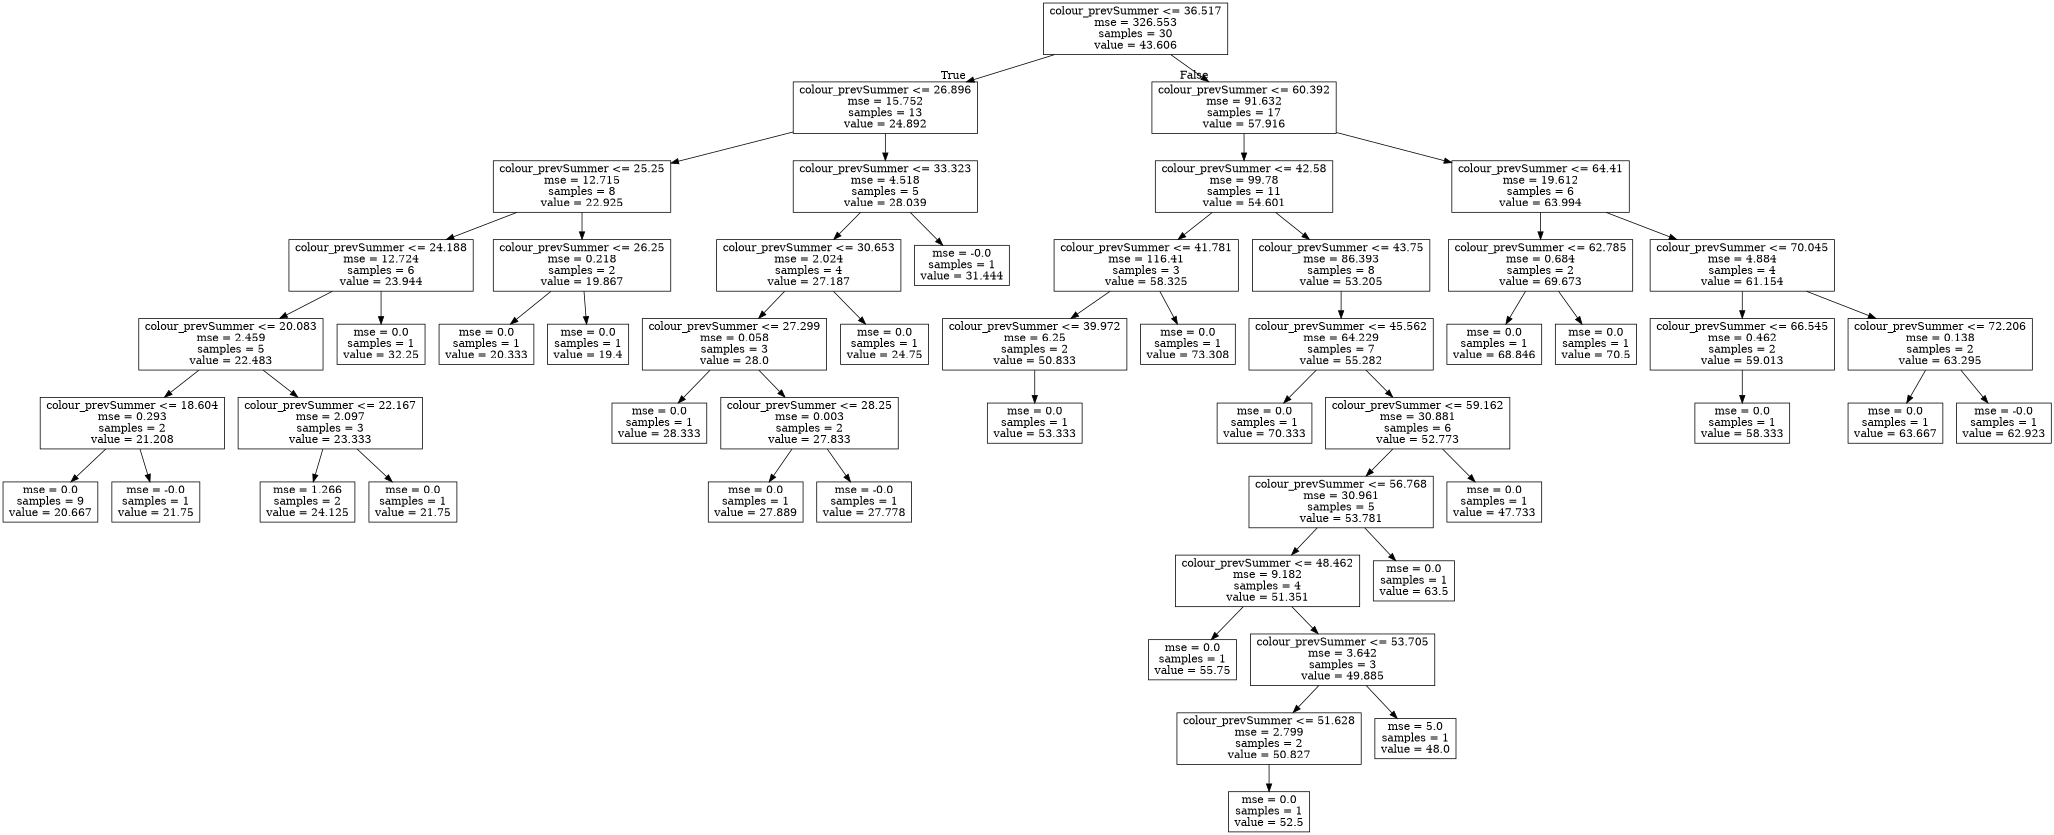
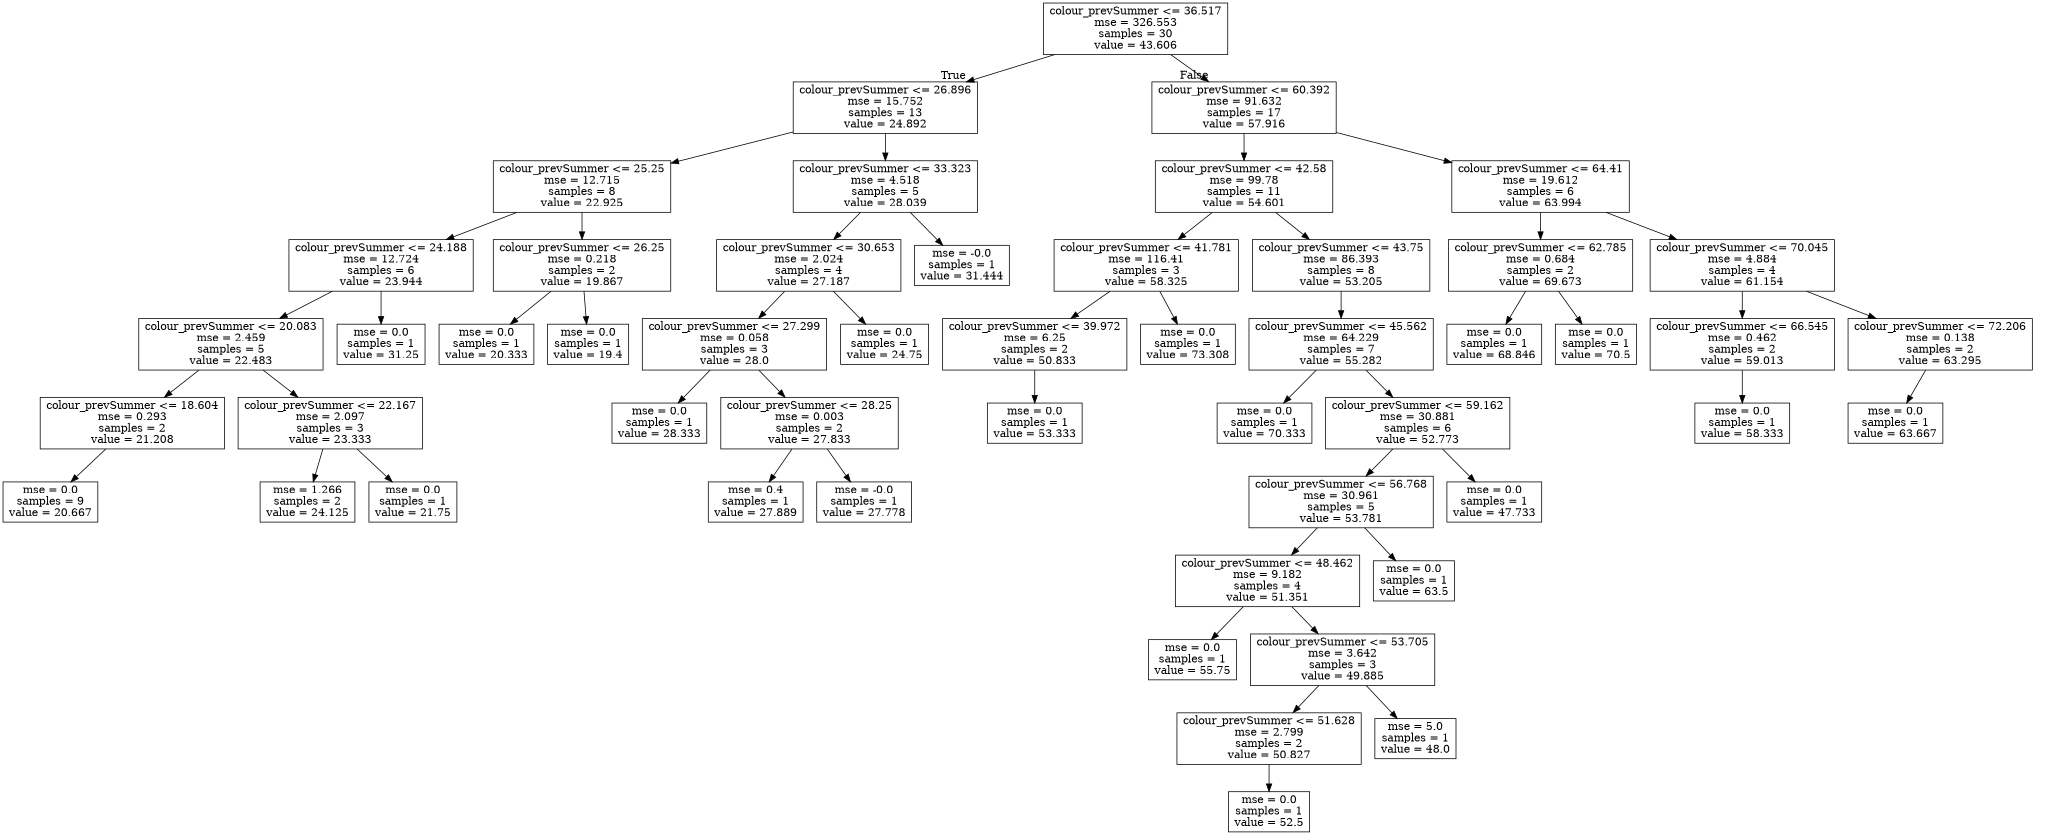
node "mse = 0.0 samples = 1 value = 32.25": label "mse = 0.0 samples = 1 value = 32.25" -> "mse = 0.0 samples = 1 value = 31.25"
node "mse = -0.0 samples = 1 value = 62.923": removed
node "mse = -0.0 samples = 1 value = 21.75": removed
node "mse = 0.0 samples = 1 value = 27.889": label "mse = 0.0 samples = 1 value = 27.889" -> "mse = 0.4 samples = 1 value = 27.889"
